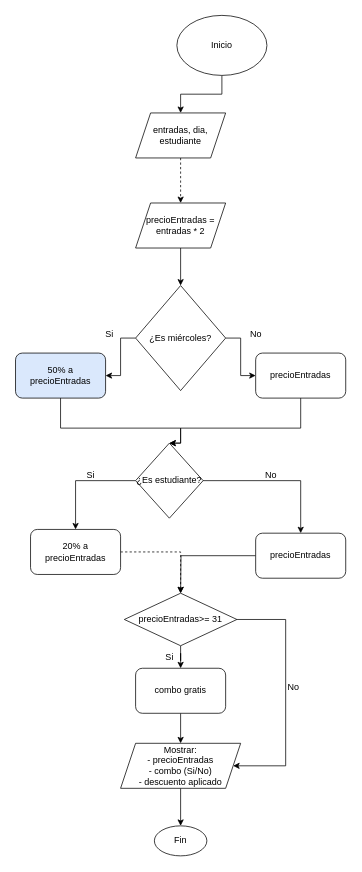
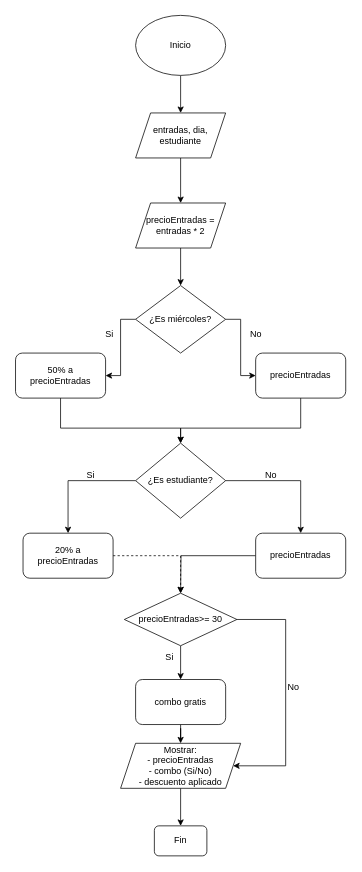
node "Inicio": moved (222, 45) -> (180, 45)
edge "entradas, dia, estudiante" -> "precioEntradas = entradas * 2": style dashed -> solid
node "¿Es miércoles?": size 90x105 -> 90x68
node "50% a precioEntradas": fillcolor #dae8fc -> #ffffff
node "¿Es estudiante?": size 68x75 -> 90x75
node "20% a precioEntradas": moved (75, 552) -> (68, 555)
node "precioEntradas>= 31": label "precioEntradas>= 31" -> "precioEntradas>= 30"
node "combo gratis": moved (180, 690) -> (180, 702)
node "Fin": shape ellipse -> rounded rectangle
